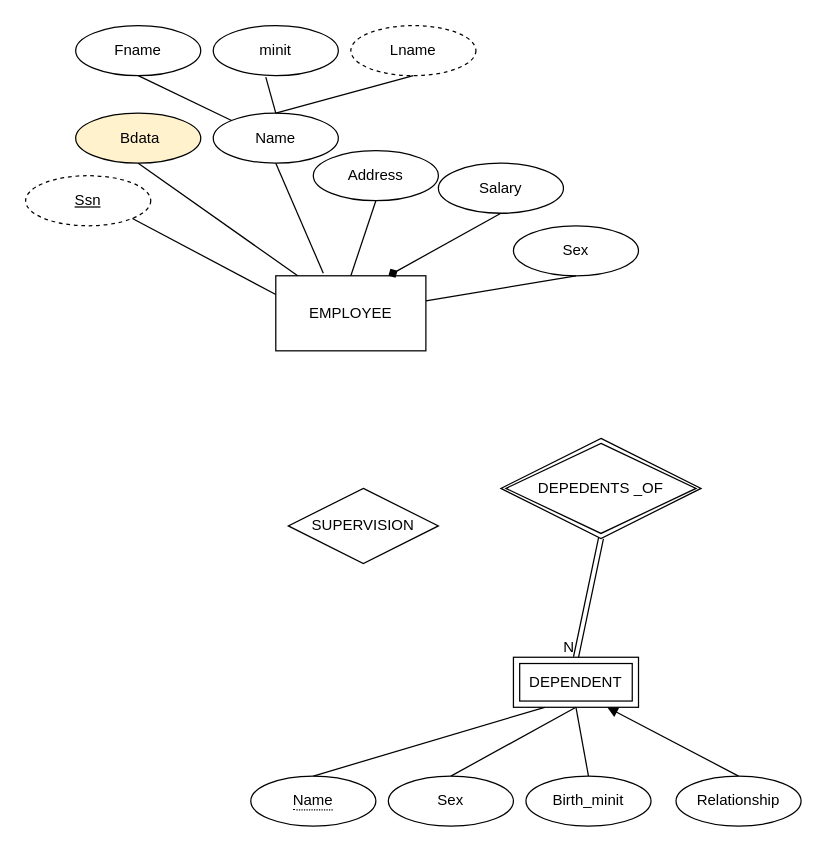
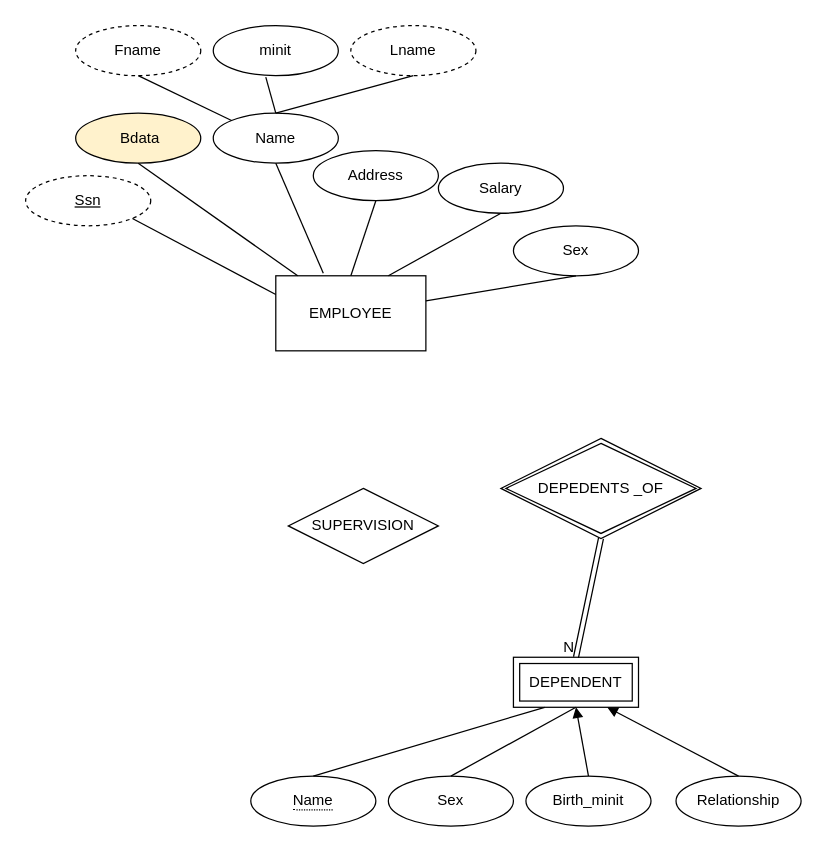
node "Fname": style solid -> dashed
edge "Salary" -> "EMPLOYEE": arrowhead diamond -> none
edge "DEPENDENT" -- "Birth_minit": arrowhead none -> block
